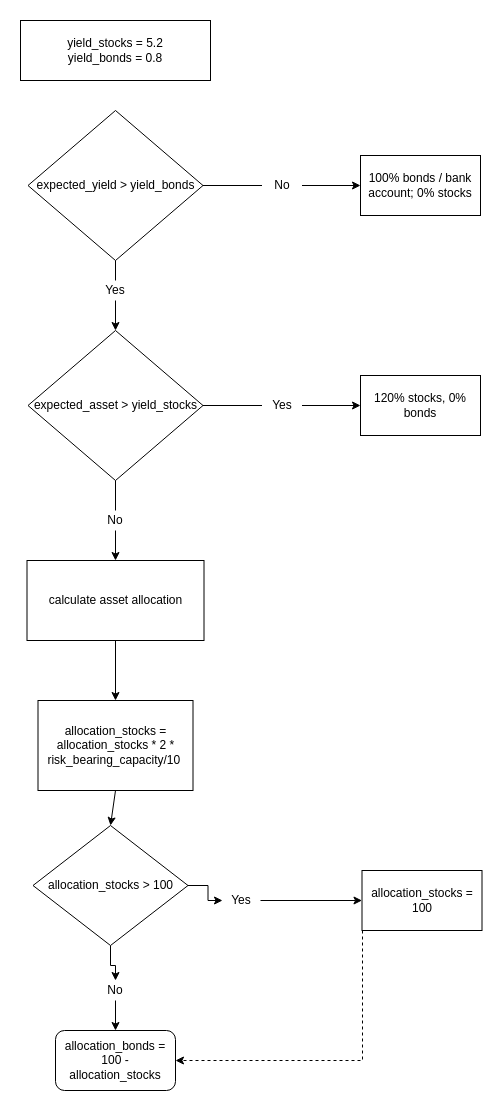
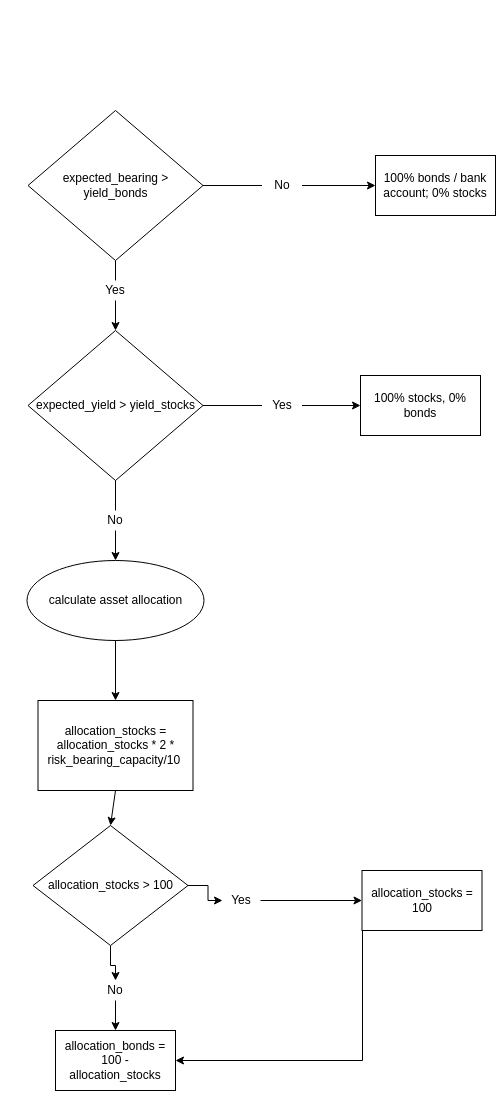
node "yield_stocks = 5.2 yield_bonds = 0.8": removed
node "expected_yield > yield_bonds": label "expected_yield > yield_bonds" -> "expected_bearing > yield_bonds"
node "100% bonds / bank account; 0% stocks": moved (421, 186) -> (436, 186)
node "expected_asset > yield_stocks": label "expected_asset > yield_stocks" -> "expected_yield > yield_stocks"
node "120% stocks, 0% bonds": label "120% stocks, 0% bonds" -> "100% stocks, 0% bonds"
node "calculate asset allocation": shape rectangle -> ellipse
node "allocation_bonds = 100 - allocation_stocks": shape rounded rectangle -> rectangle
edge "allocation_stocks = 100" -> "allocation_bonds = 100 - allocation_stocks": style dashed -> solid
